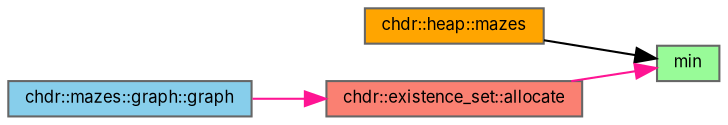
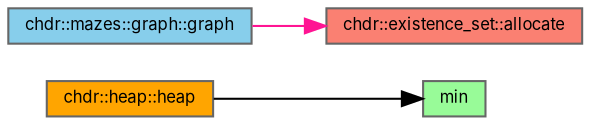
node "chdr::heap::mazes": label "chdr::heap::mazes" -> "chdr::heap::heap"
edge "chdr::existence_set::allocate" -> "min": removed
